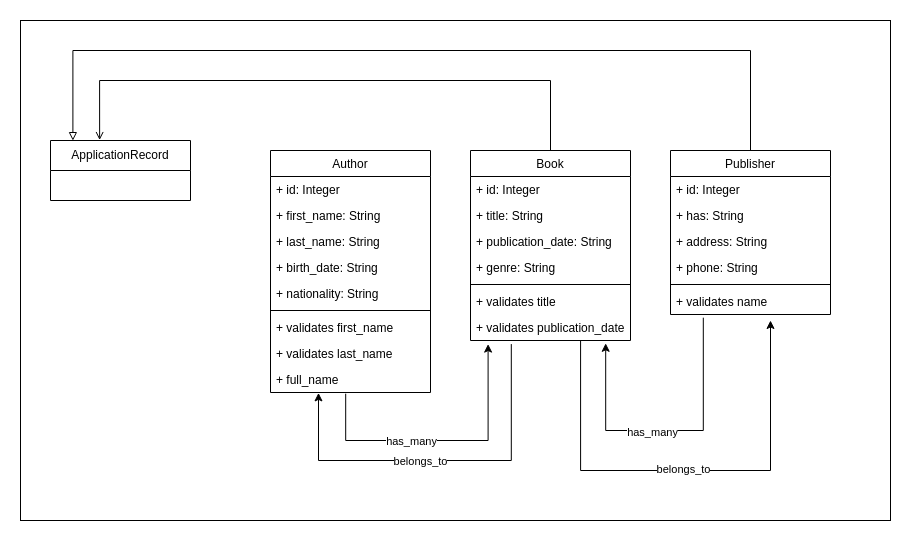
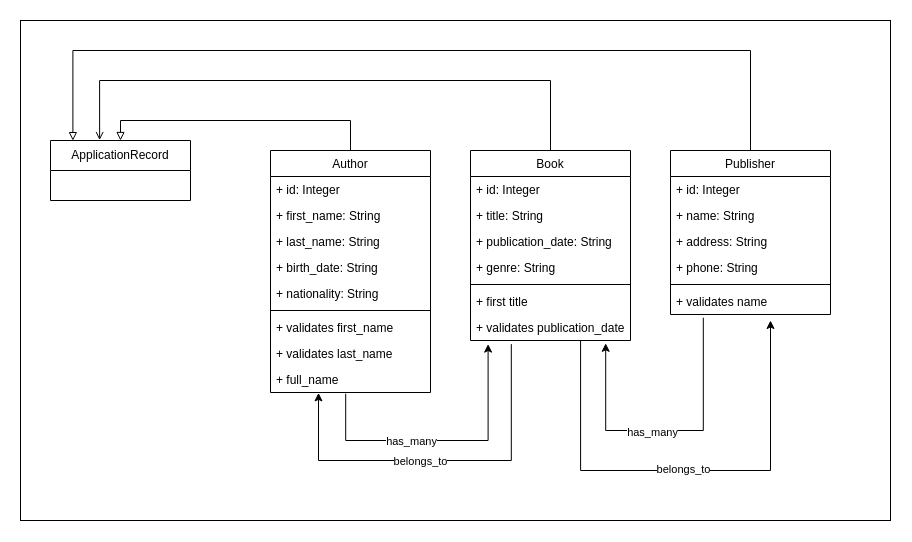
edge "Author" -> "ApplicationRecord": added
node "+ has: String": label "+ has: String" -> "+ name: String"
node "+ validates title": label "+ validates title" -> "+ first title"
